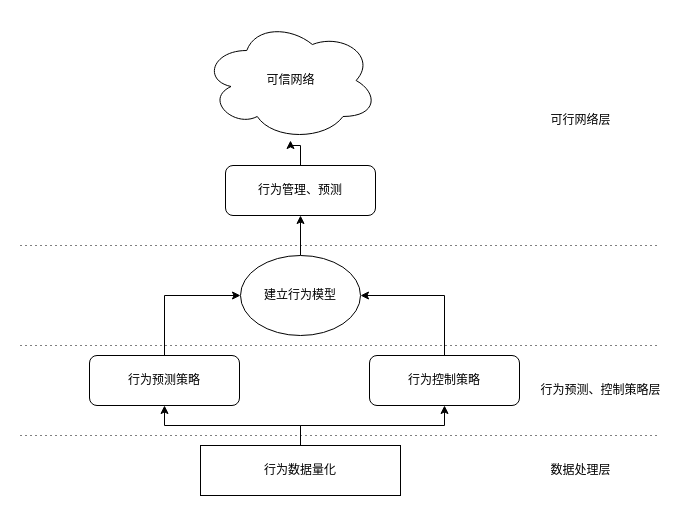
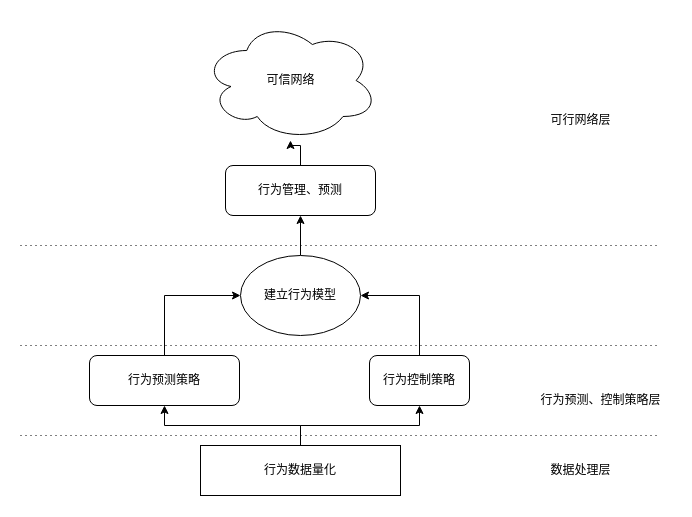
node "行为控制策略": size 150x50 -> 100x50
node "行为预测、控制策略层": moved (601, 391) -> (601, 401)
